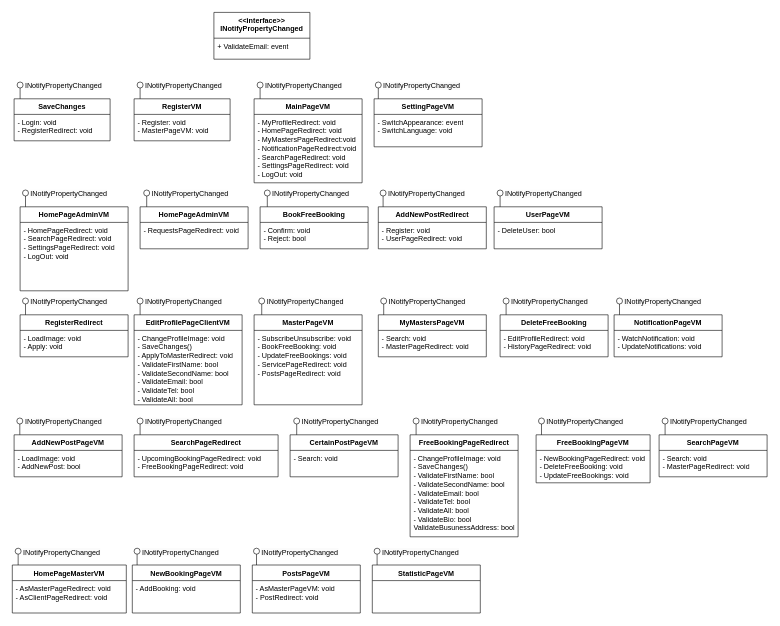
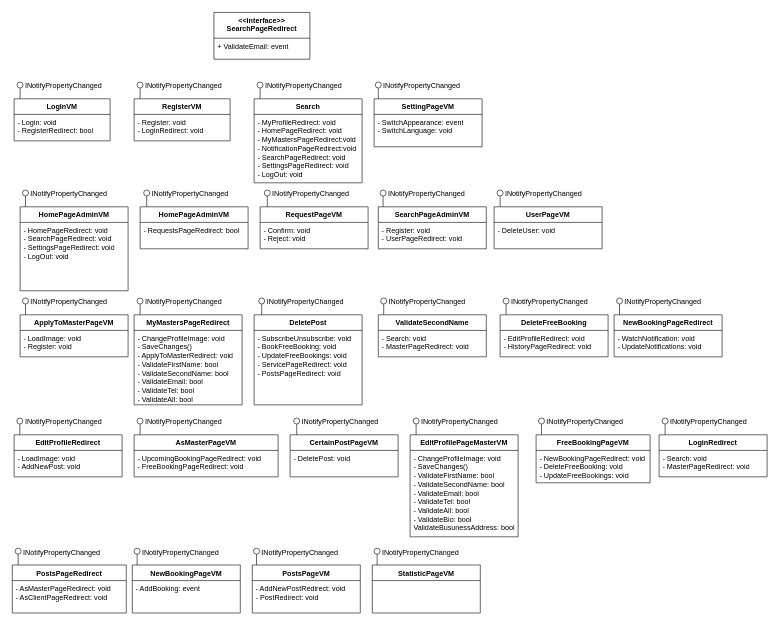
node "<<interface>> INotifyPropertyChanged": label "<<interface>> INotifyPropertyChanged" -> "<<interface>> SearchPageRedirect"
node "SaveChanges": label "SaveChanges" -> "LogInVM"
node "MainPageVM": label "MainPageVM" -> "Search"
node "- Login: void - RegisterRedirect: void": label "- Login: void - RegisterRedirect: void" -> "- Login: void - RegisterRedirect: bool"
node "- Register: void - MasterPageVM: void": label "- Register: void - MasterPageVM: void" -> "- Register: void - LoginRedirect: void"
node "BookFreeBooking": label "BookFreeBooking" -> "RequestPageVM"
node "AddNewPostRedirect": label "AddNewPostRedirect" -> "SearchPageAdminVM"
node "- DeleteUser: bool": label "- DeleteUser: bool" -> "- DeleteUser: void"
node "- RequestsPageRedirect: void": label "- RequestsPageRedirect: void" -> "- RequestsPageRedirect: bool"
node "- Confirm: void - Reject: bool": label "- Confirm: void - Reject: bool" -> "- Confirm: void - Reject: void"
node "RegisterRedirect": label "RegisterRedirect" -> "ApplyToMasterPageVM"
node "EditProfilePageClientVM": label "EditProfilePageClientVM" -> "MyMastersPageRedirect"
node "MasterPageVM": label "MasterPageVM" -> "DeletePost"
node "MyMastersPageVM": label "MyMastersPageVM" -> "ValidateSecondName"
node "NotificationPageVM": label "NotificationPageVM" -> "NewBookingPageRedirect"
node "- LoadImage: void - Apply: void": label "- LoadImage: void - Apply: void" -> "- LoadImage: void - Register: void"
node "AddNewPostPageVM": label "AddNewPostPageVM" -> "EditProfileRedirect"
node "SearchPageRedirect": label "SearchPageRedirect" -> "AsMasterPageVM"
node "FreeBookingPageRedirect": label "FreeBookingPageRedirect" -> "EditProfilePageMasterVM"
node "SearchPageVM": label "SearchPageVM" -> "LoginRedirect"
node "- Search: void": label "- Search: void" -> "- DeletePost: void"
node "- LoadImage: void - AddNewPost: bool": label "- LoadImage: void - AddNewPost: bool" -> "- LoadImage: void - AddNewPost: void"
node "HomePageMasterVM": label "HomePageMasterVM" -> "PostsPageRedirect"
node "- AddBooking: void": label "- AddBooking: void" -> "- AddBooking: event"
node "- AsMasterPageVM: void - PostRedirect: void": label "- AsMasterPageVM: void - PostRedirect: void" -> "- AddNewPostRedirect: void - PostRedirect: void"
